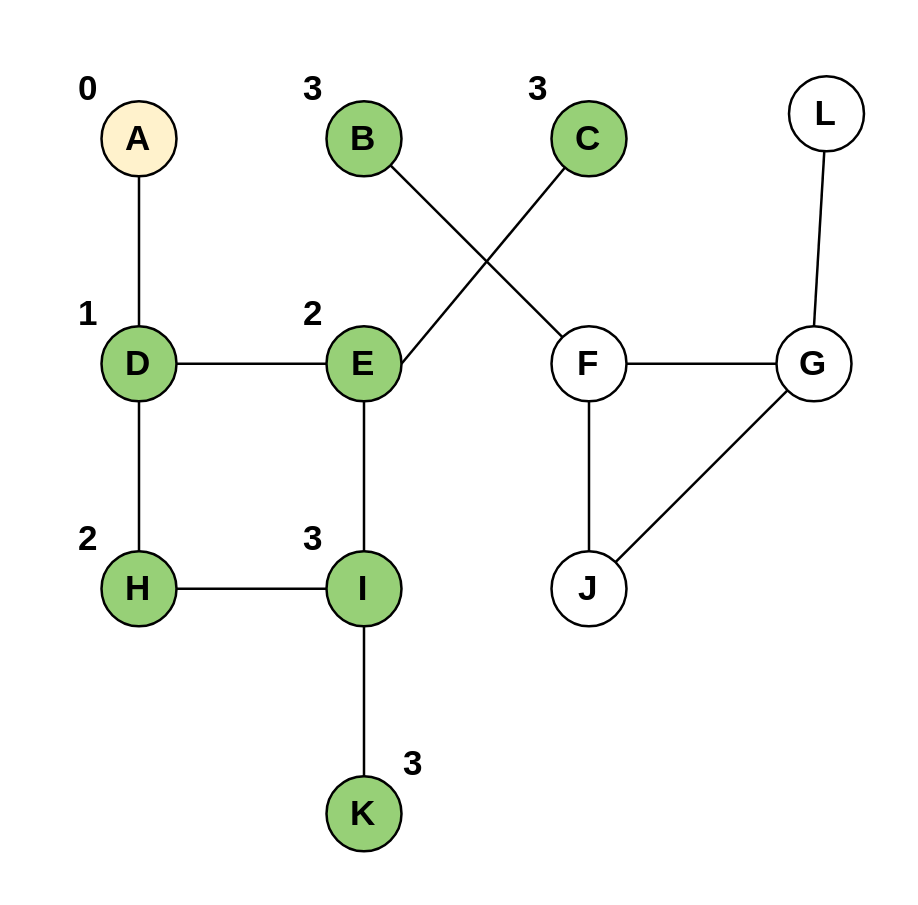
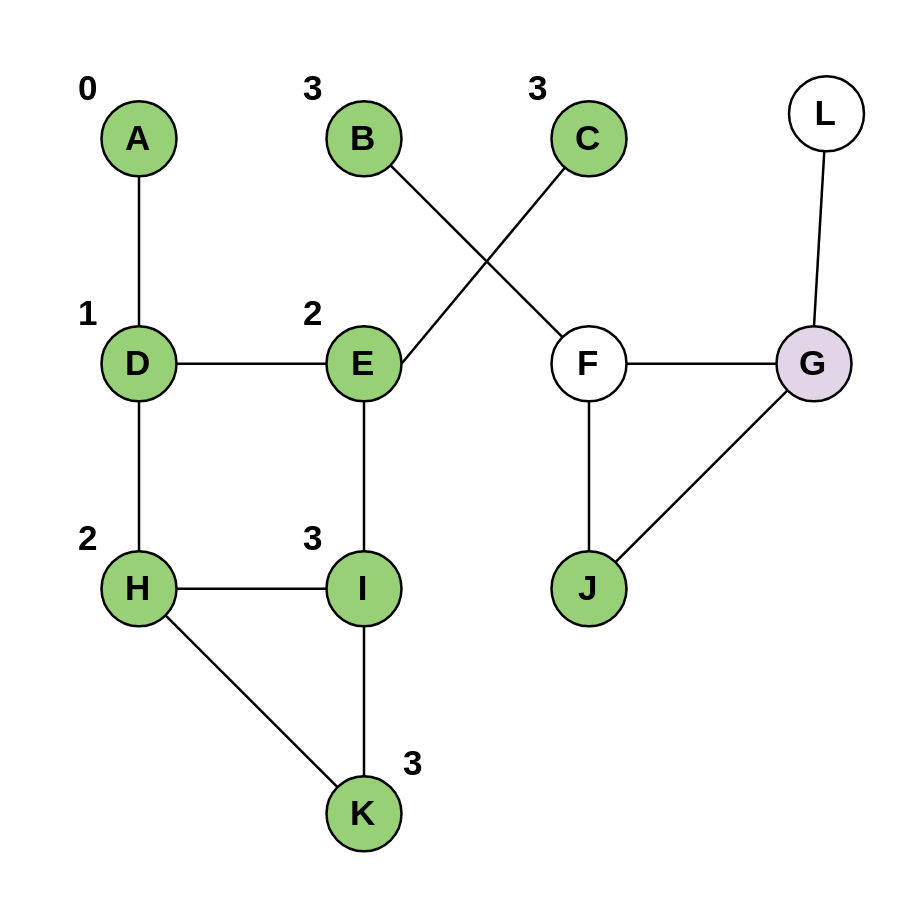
node "A": fillcolor #fff2cc -> #97d077
node "G": fillcolor #ffffff -> #e1d5e7
node "J": fillcolor #ffffff -> #97d077
edge "H" -- "K": added
